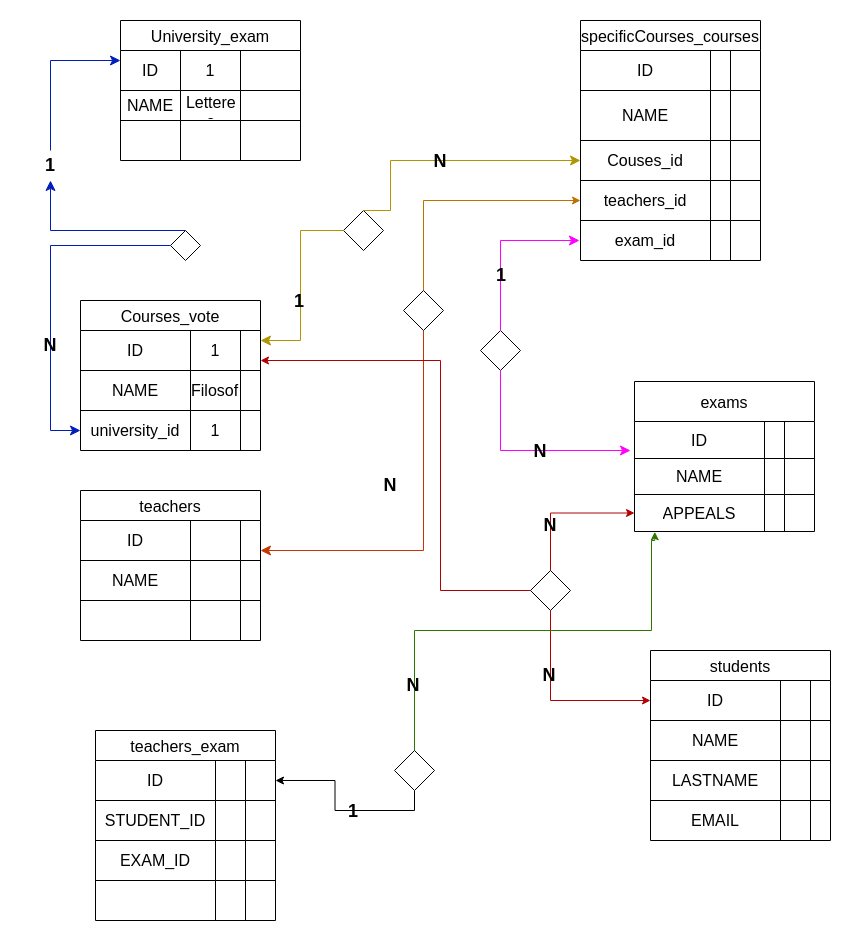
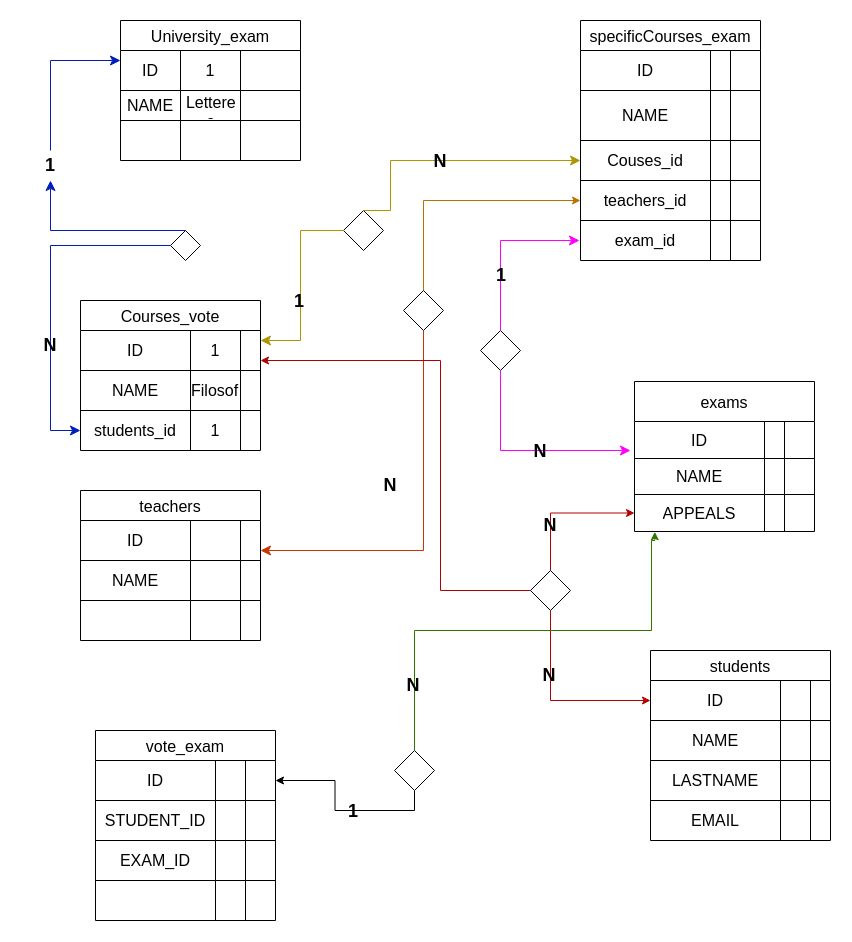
node "specificCourses_courses": label "specificCourses_courses" -> "specificCourses_exam"
node "university_id": label "university_id" -> "students_id"
node "teachers_exam": label "teachers_exam" -> "vote_exam"
